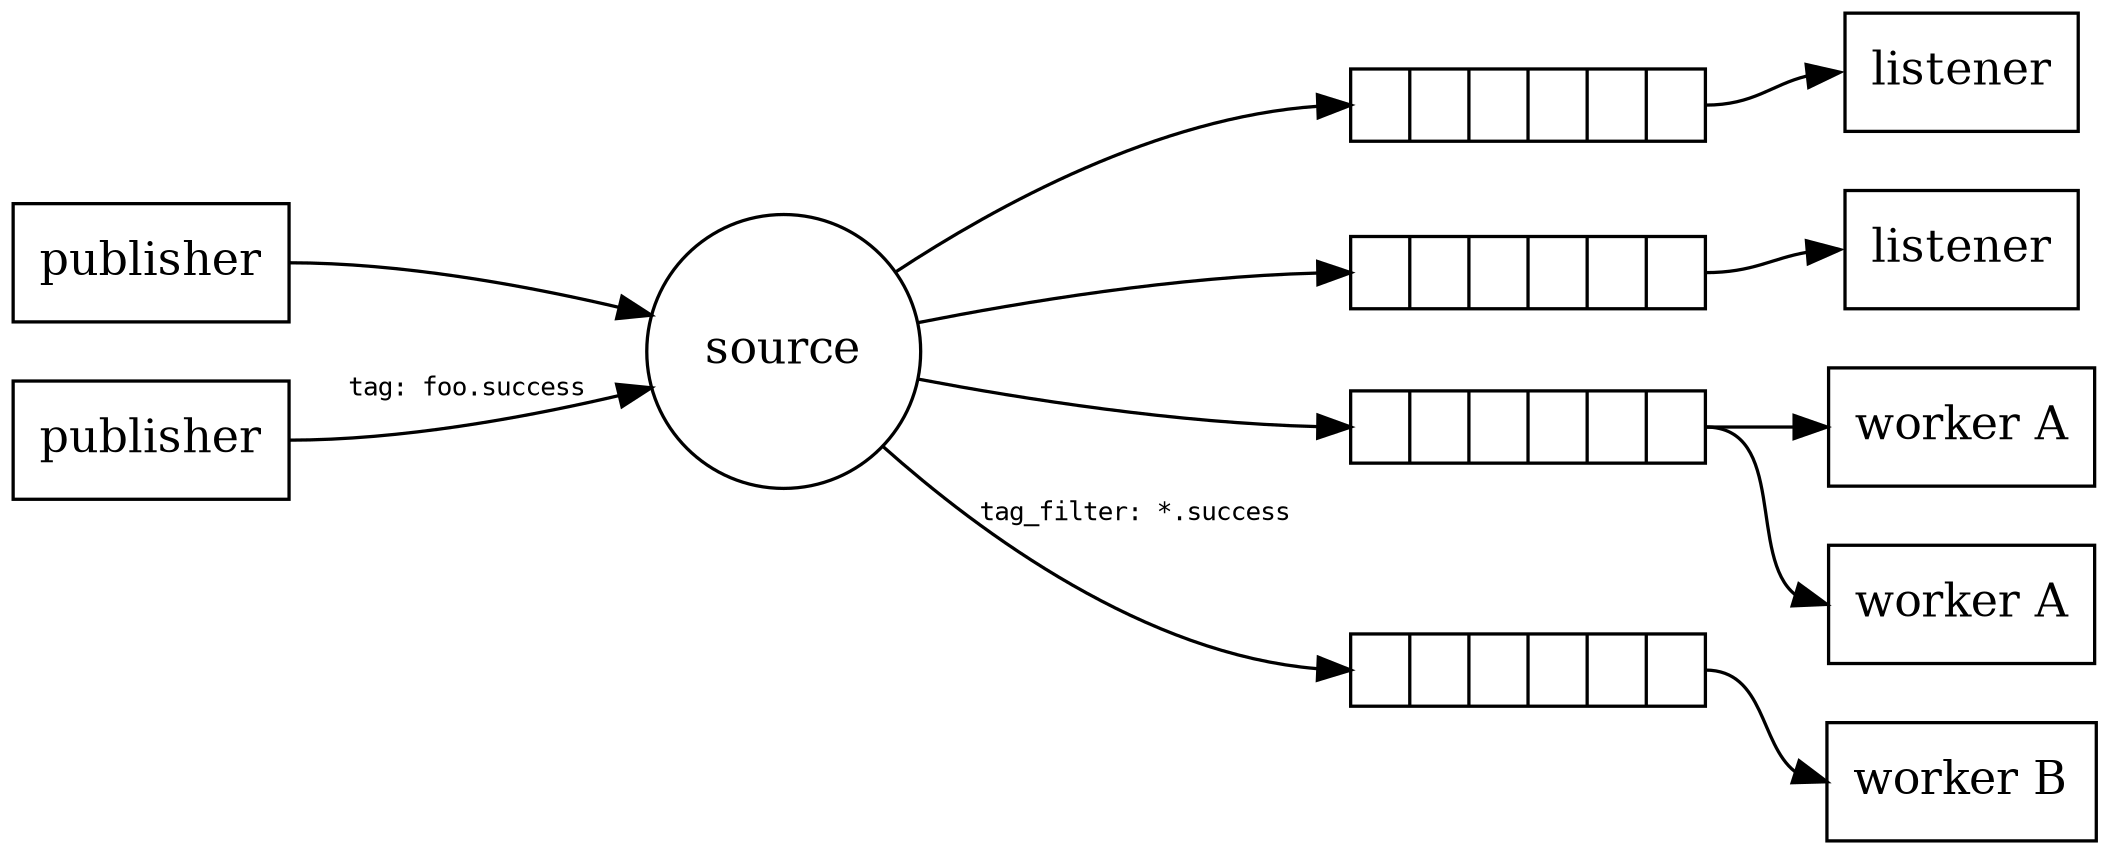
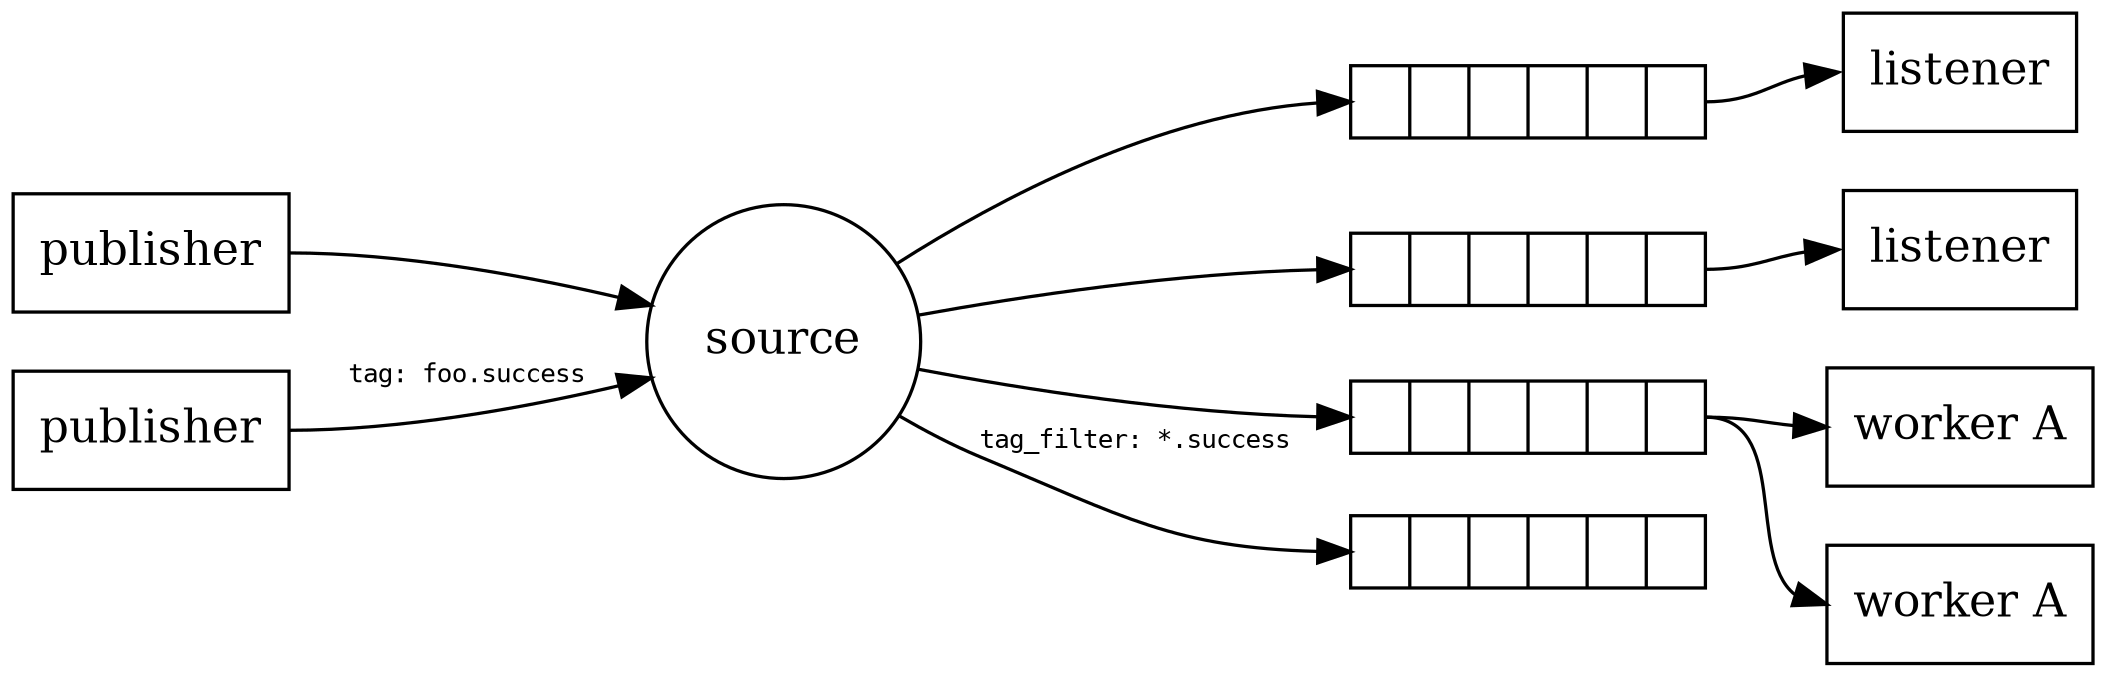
node "worker B": removed
